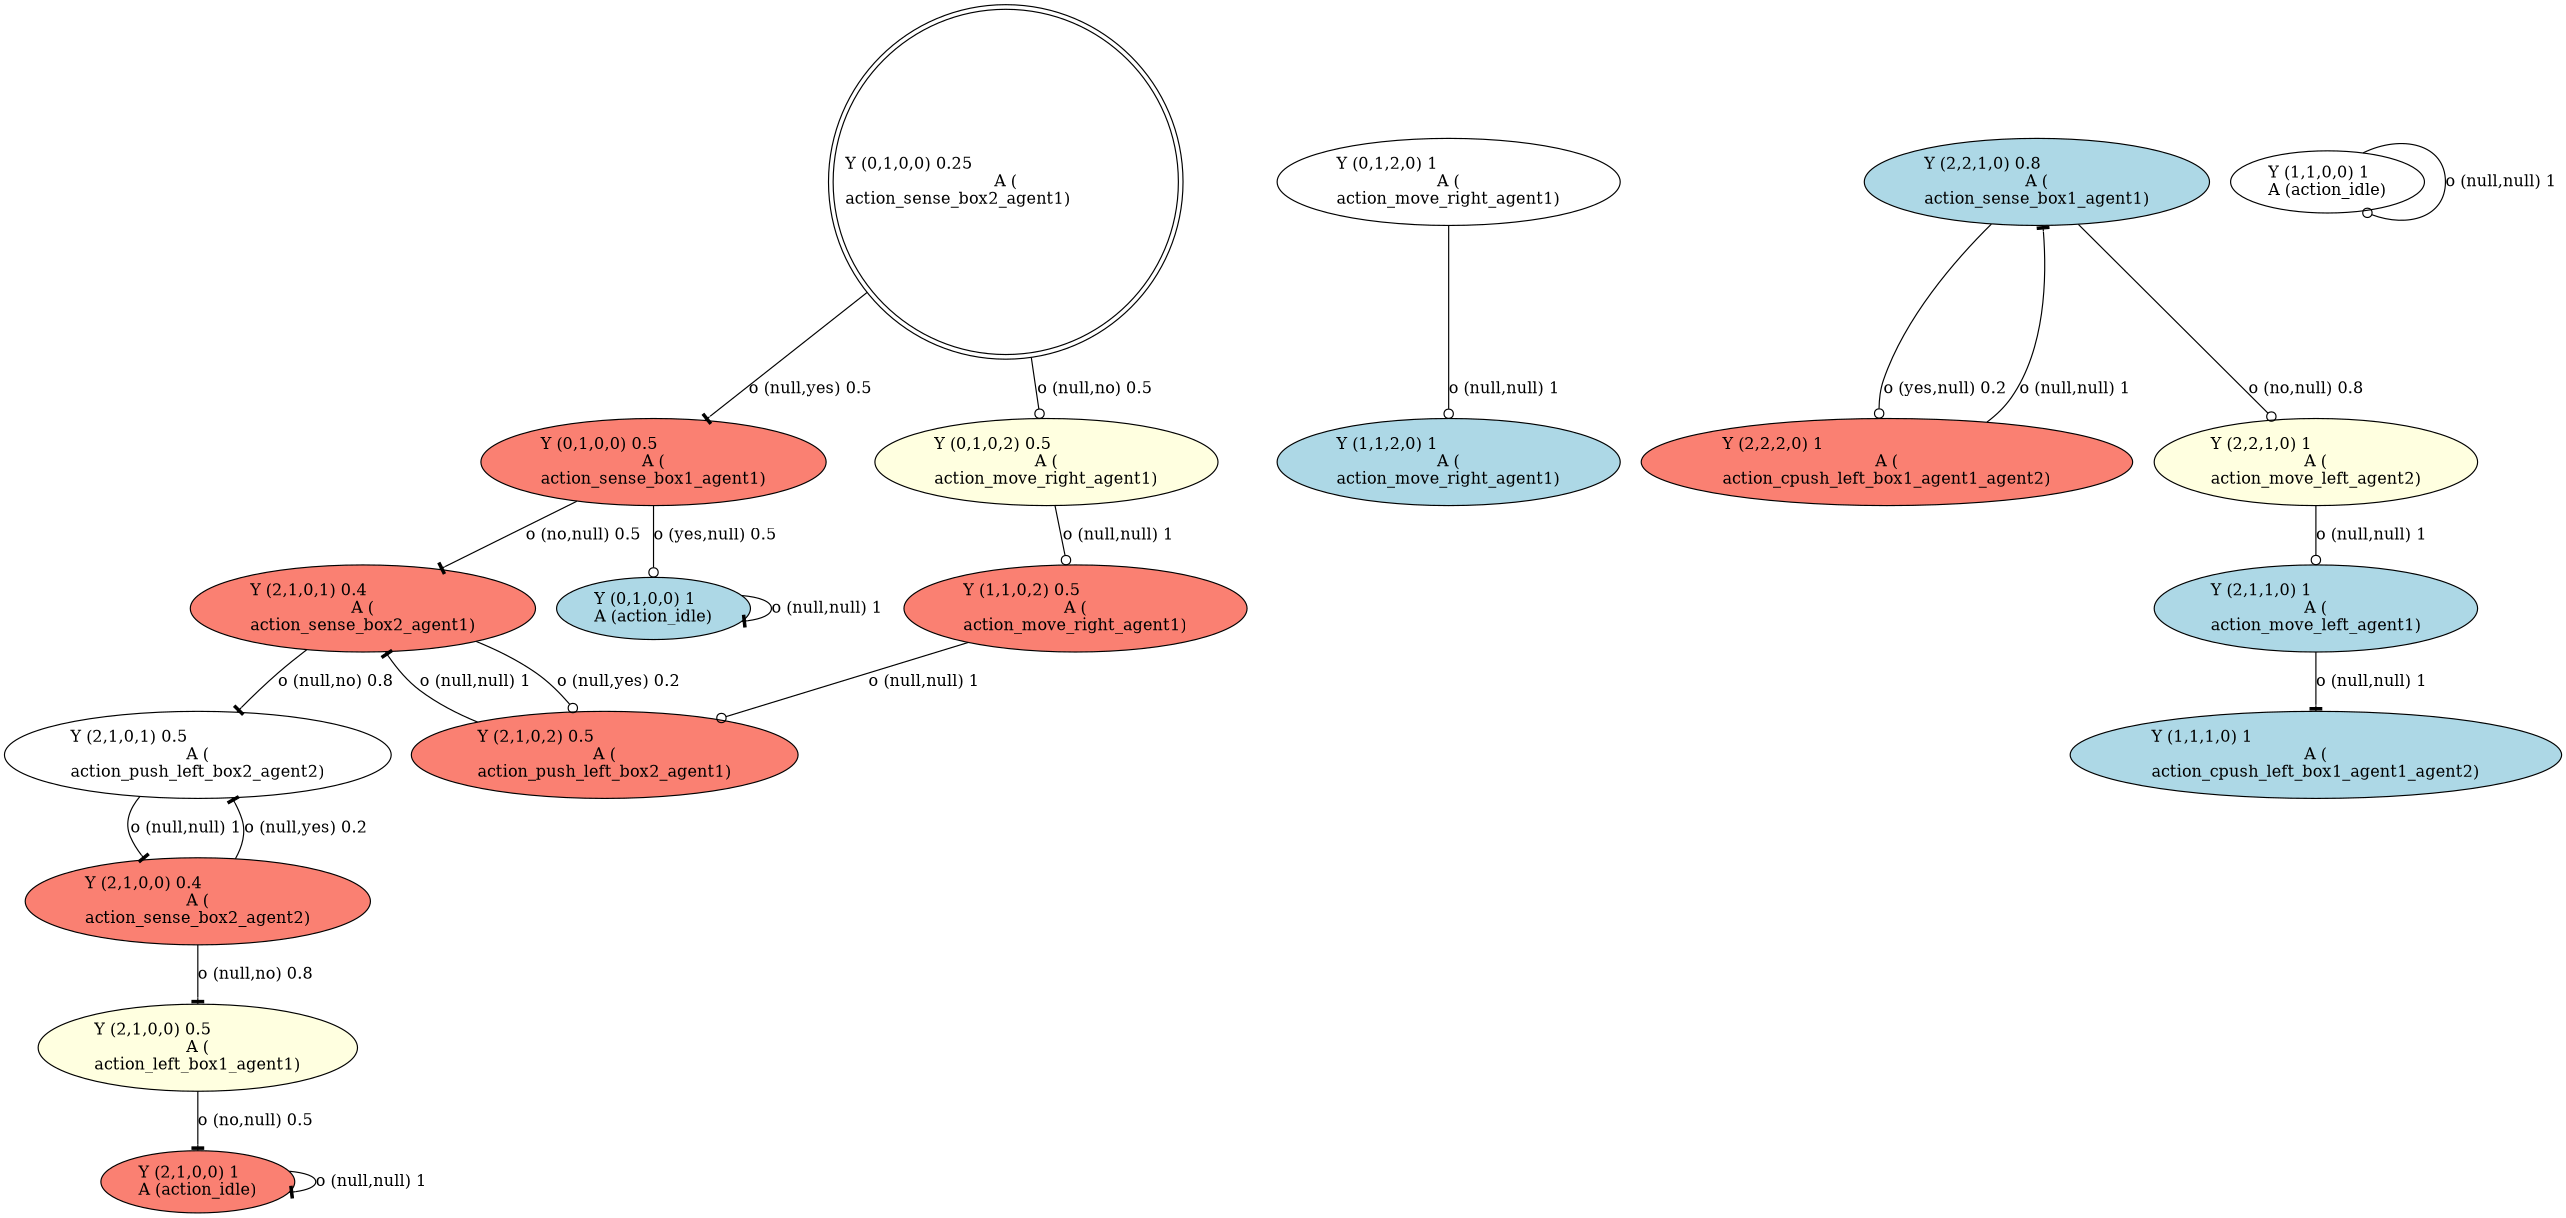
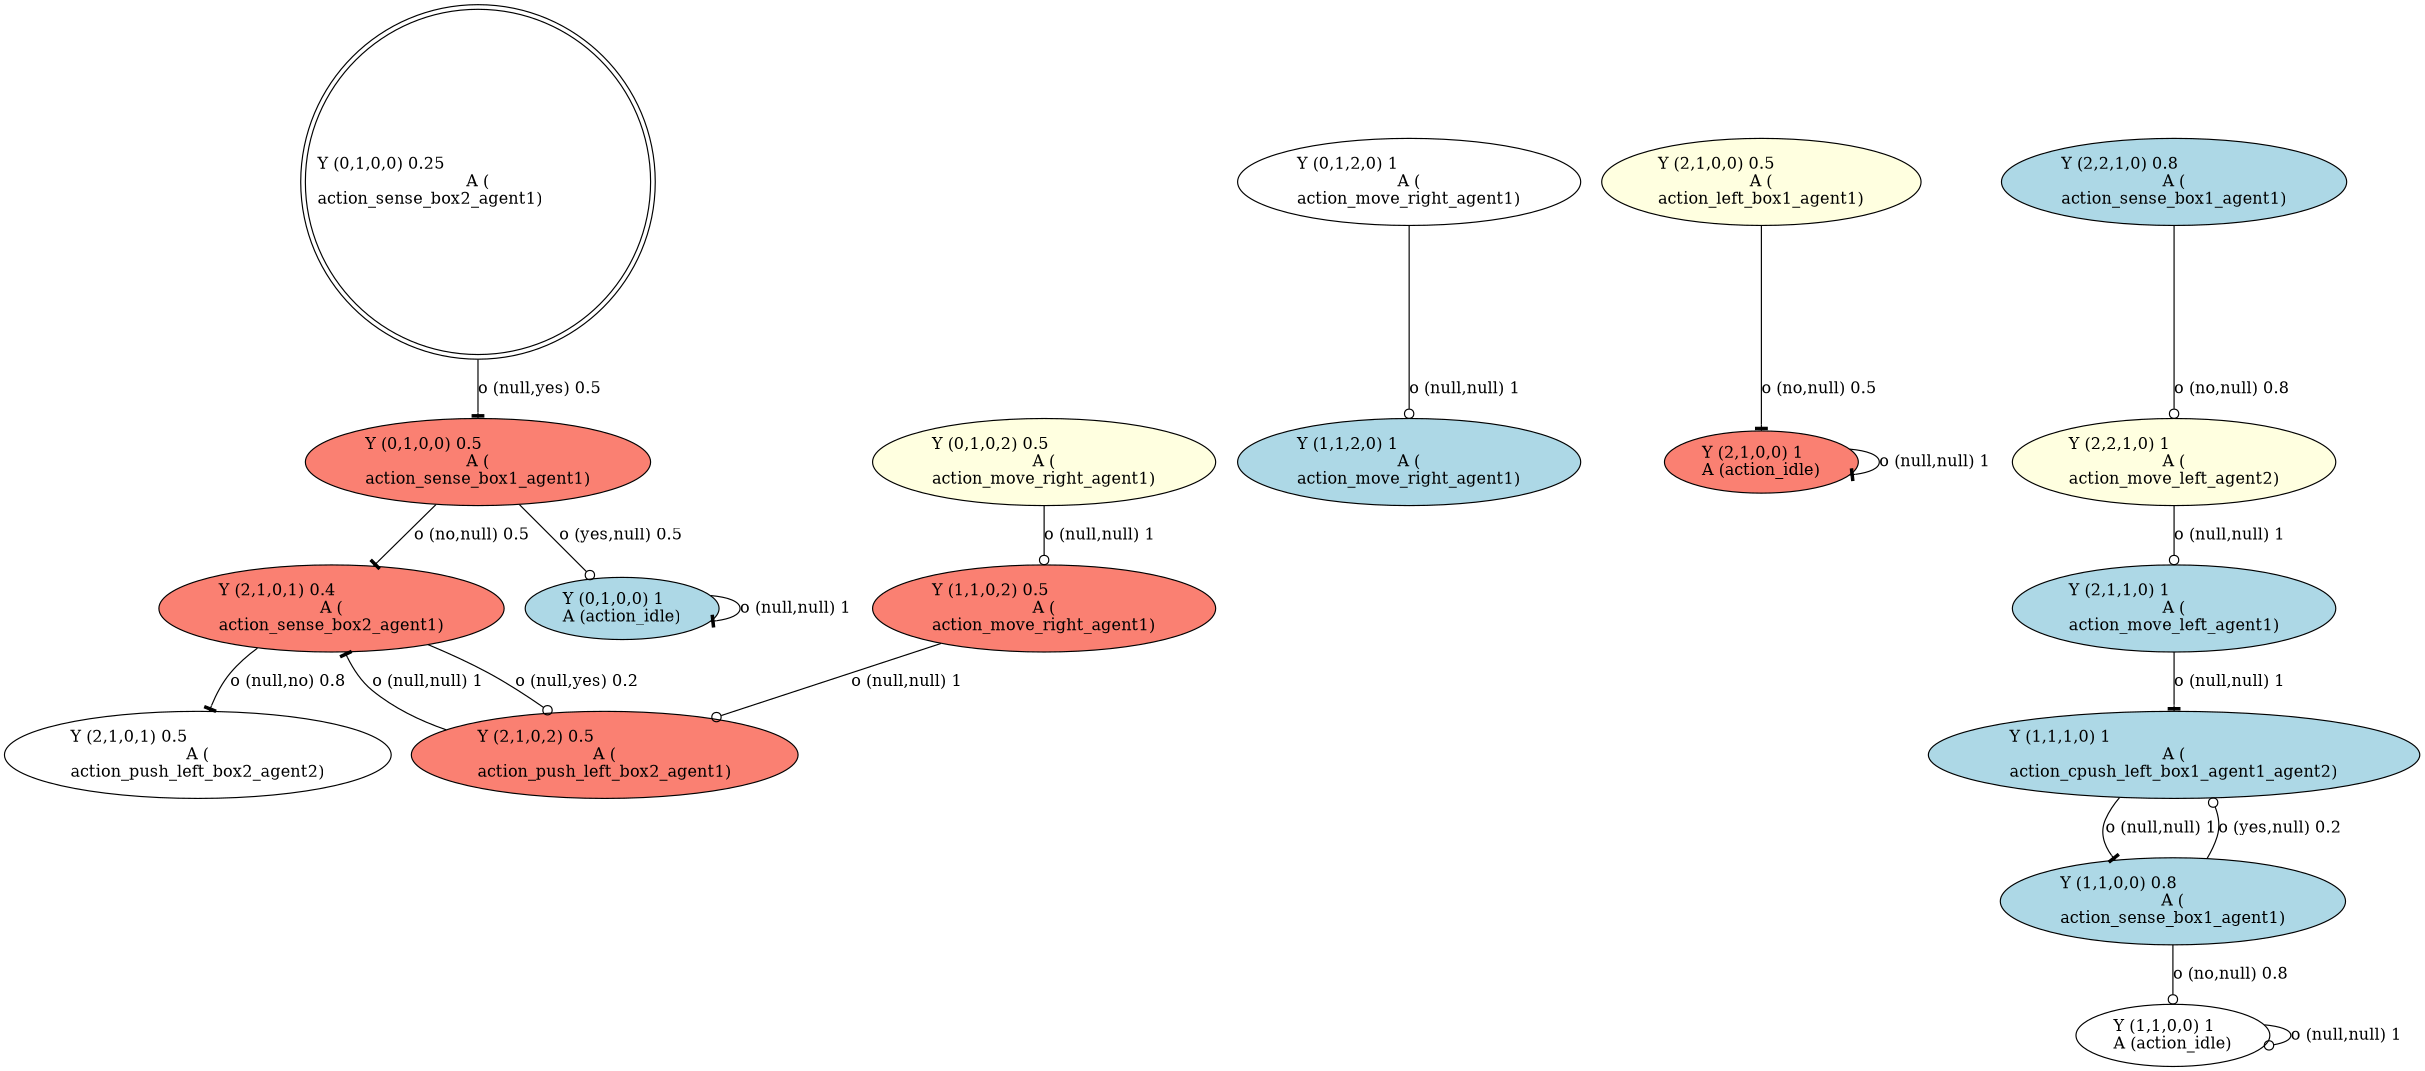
edge "Y (0,1,0,0) 0.25 A ( action_sense_box2_agent1)" -> "Y (0,1,0,2) 0.5 A ( action_move_right_agent1)": removed, label "o (null,no) 0.5"
node "Y (2,2,2,0) 1 A ( action_cpush_left_box1_agent1_agent2)": removed
node "Y (2,1,0,0) 0.4 A ( action_sense_box2_agent2)": removed
node "Y (1,1,0,0) 0.8 A ( action_sense_box1_agent1)": added
